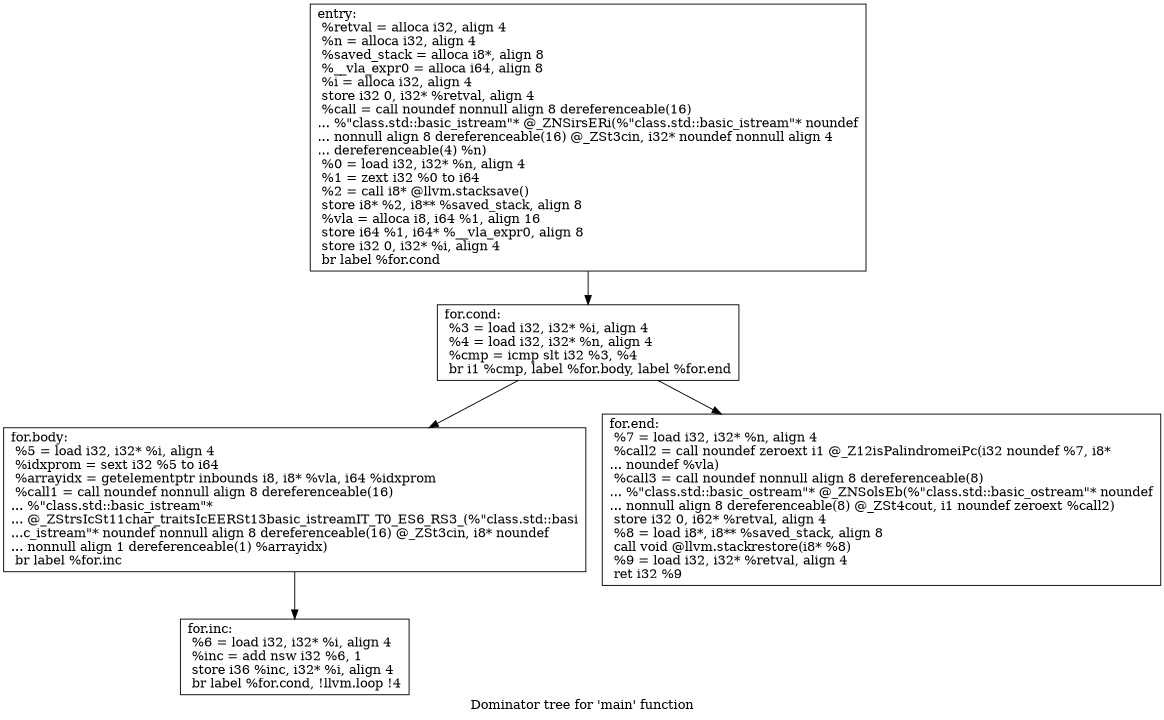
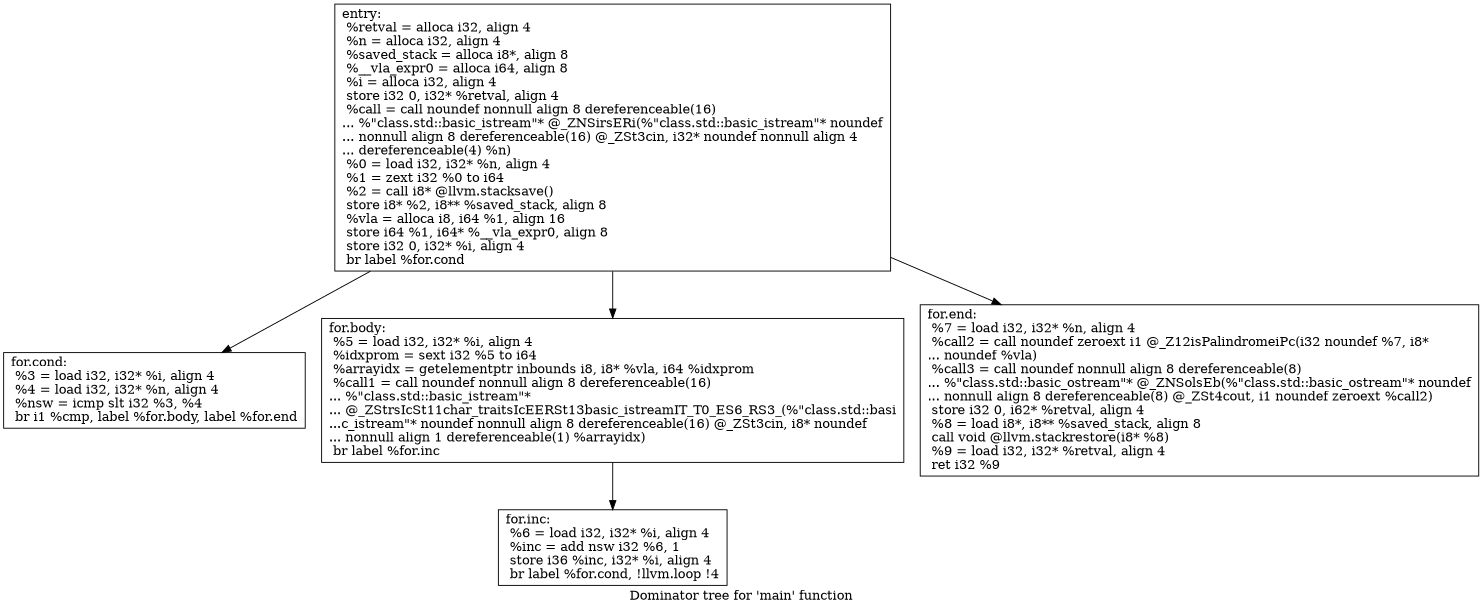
node "for.cond:": text "%cmp = icmp slt i32 %3, %4" -> "%nsw = icmp slt i32 %3, %4"
edge "for.cond:" -> "for.end:": now "entry:" -> "for.end:"
edge "for.cond:" -> "for.body:": now "entry:" -> "for.body:"
